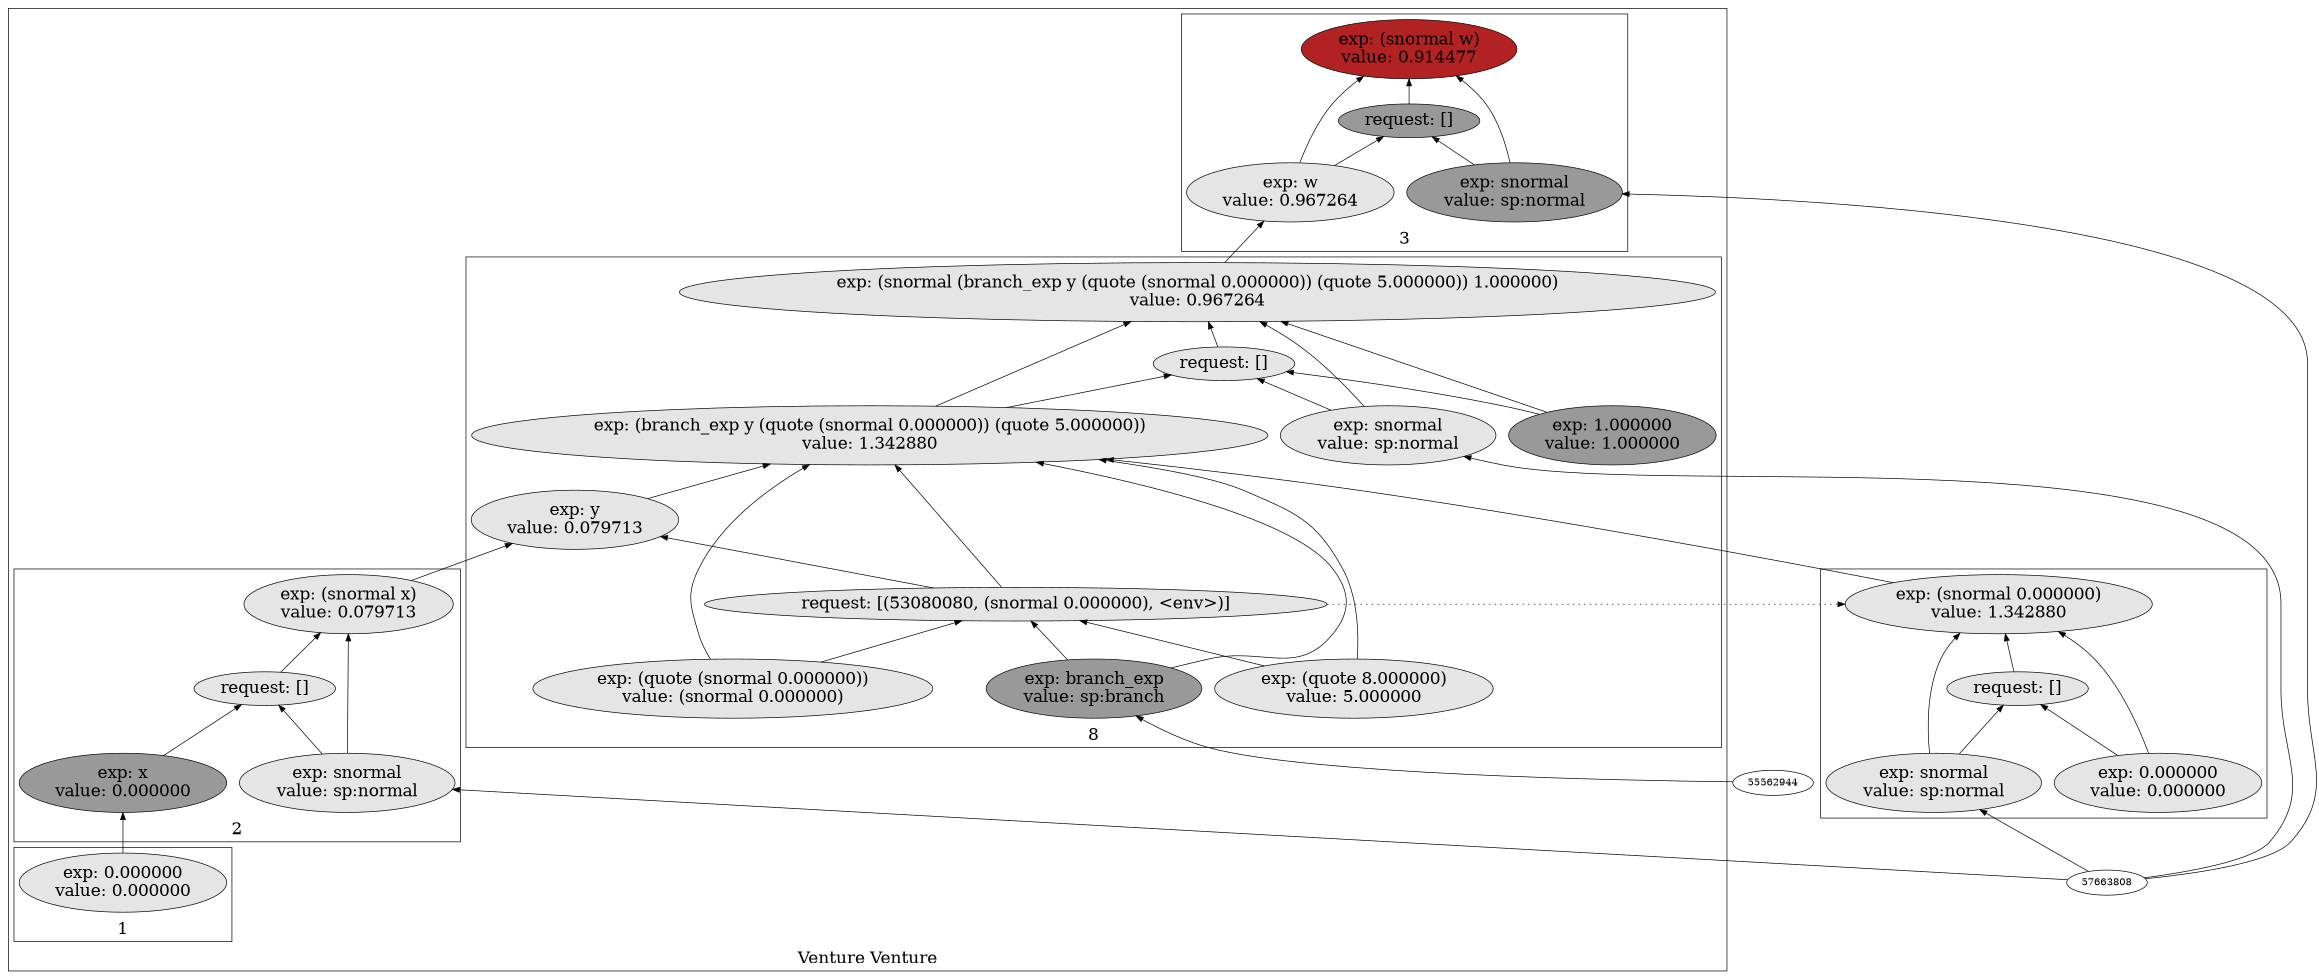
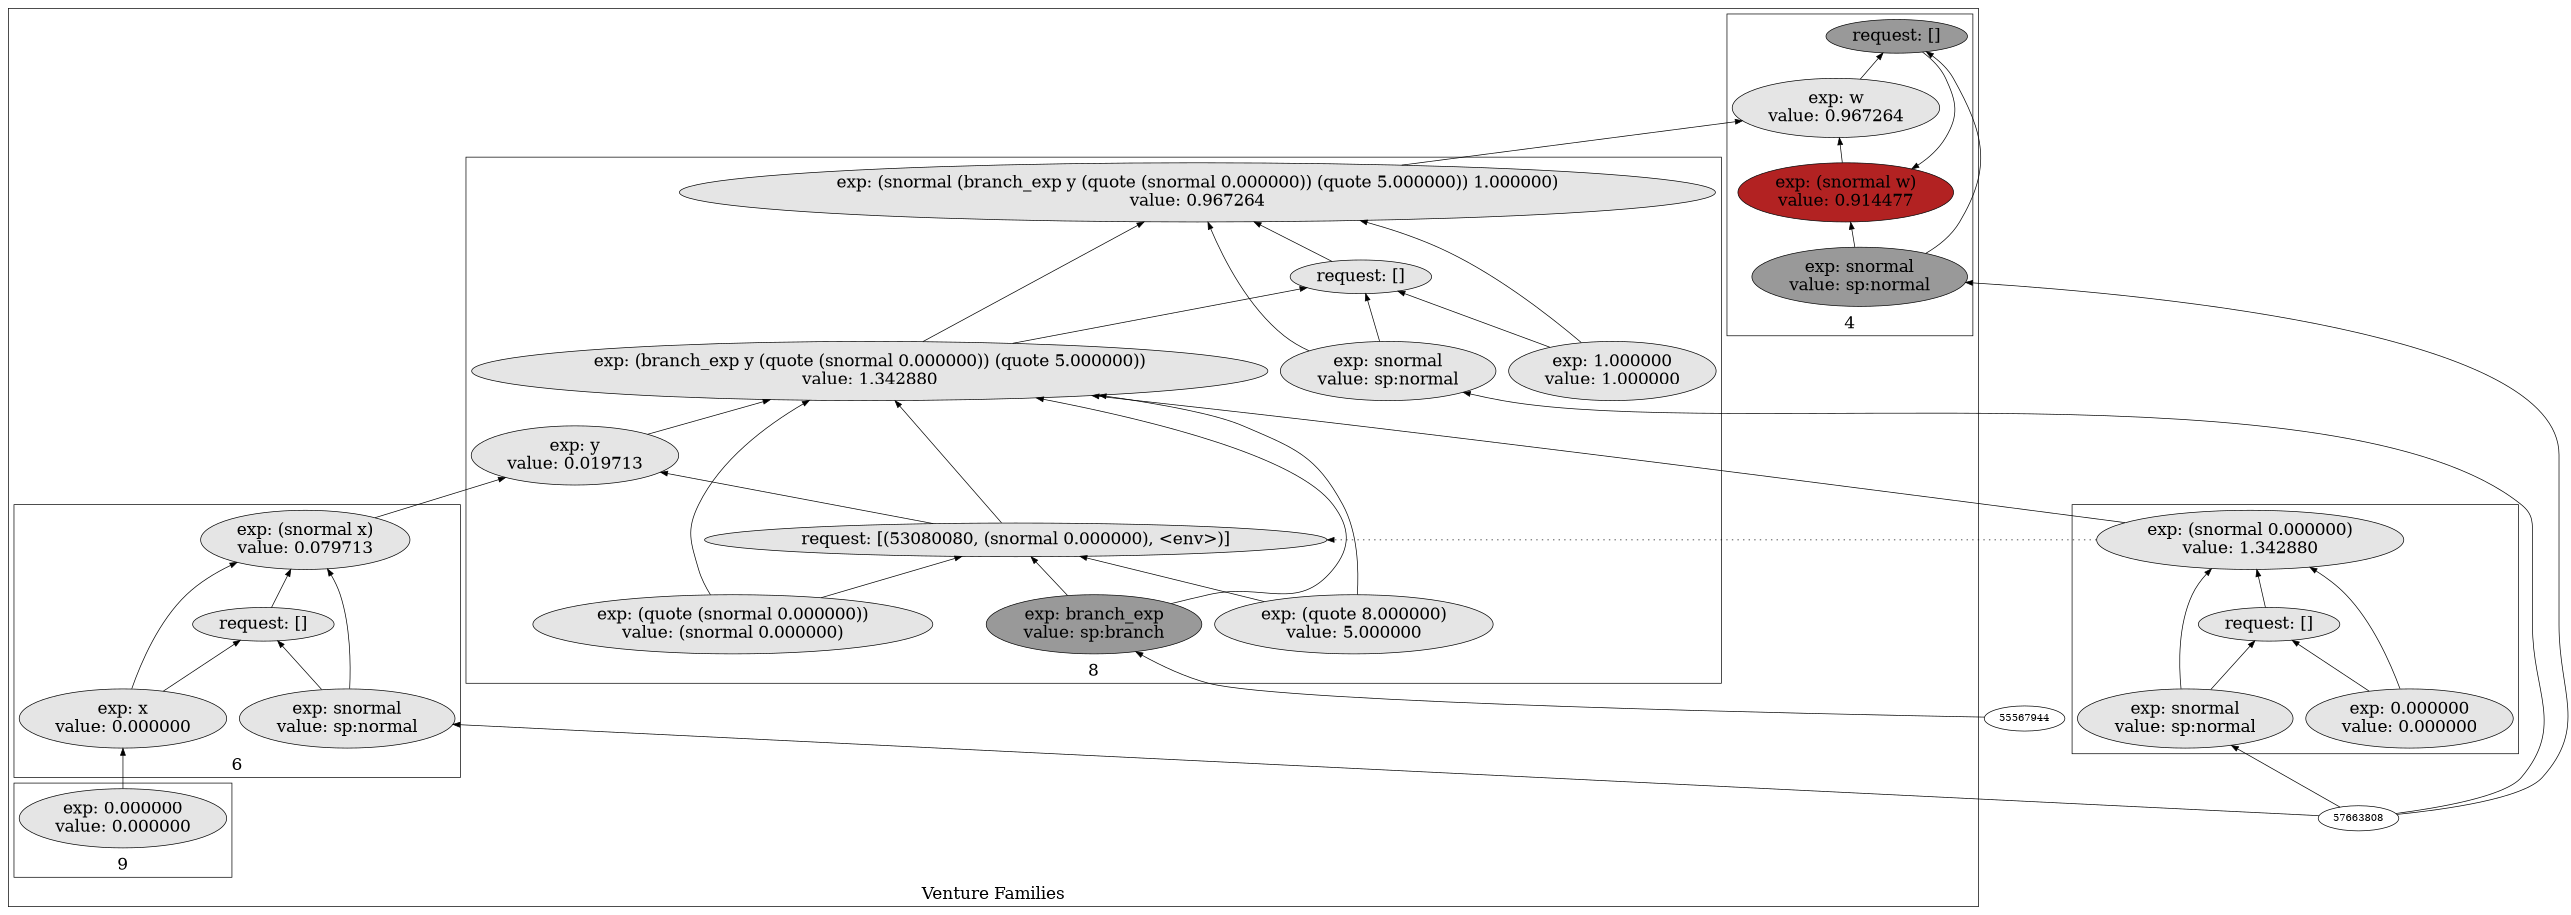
edge "exp: w value: 0.967264" -> "exp: (snormal w) value: 0.914477": reversed
cluster "3": label "3" -> "4"
node "exp: 1.000000 value: 1.000000": fillcolor grey60 -> grey90
node "exp: y value: 0.079713": label "exp: y value: 0.079713" -> "exp: y value: 0.019713"
edge "request: [(53080080, (snormal 0.000000), <env>)]" -> "exp: (snormal 0.000000) value: 1.342880": reversed
edge "exp: x value: 0.000000" -> "exp: (snormal x) value: 0.079713": added
node "exp: x value: 0.000000": fillcolor grey60 -> grey90
node "55562944": label "55562944" -> "55567944"
cluster "2": label "2" -> "6"
cluster "1": label "1" -> "9"
cluster "Venture Venture": label "Venture Venture" -> "Venture Families"
